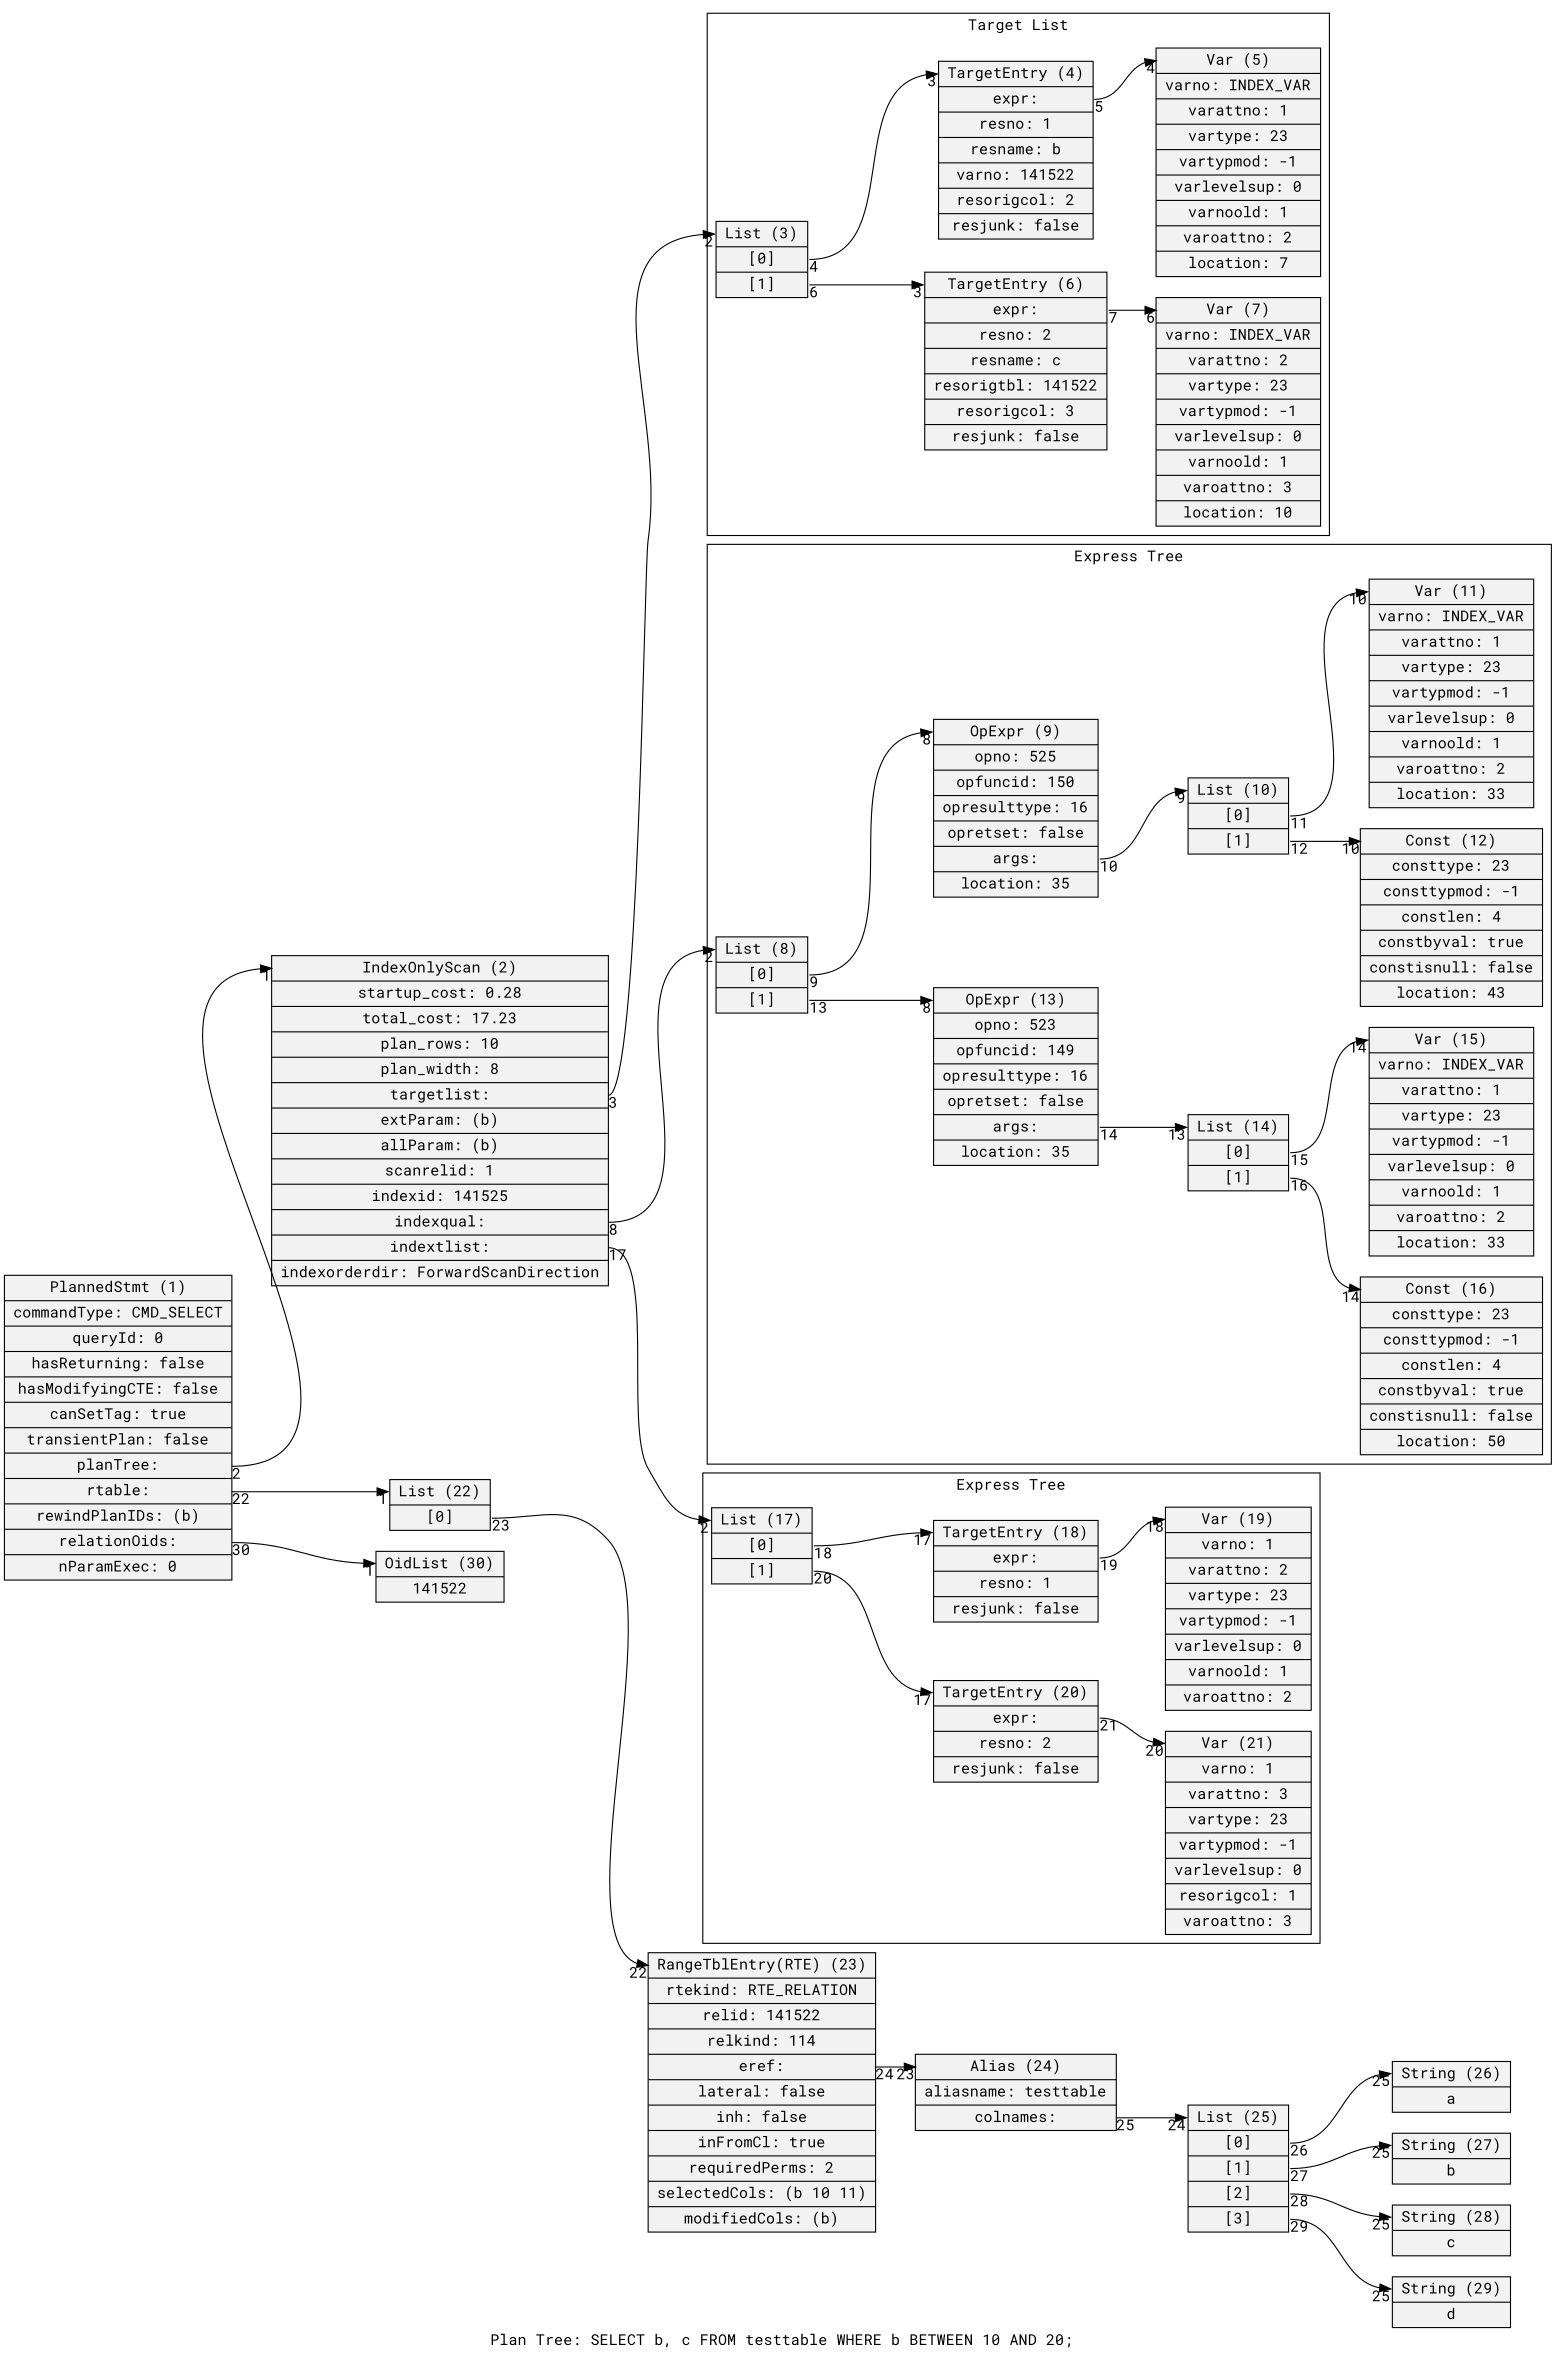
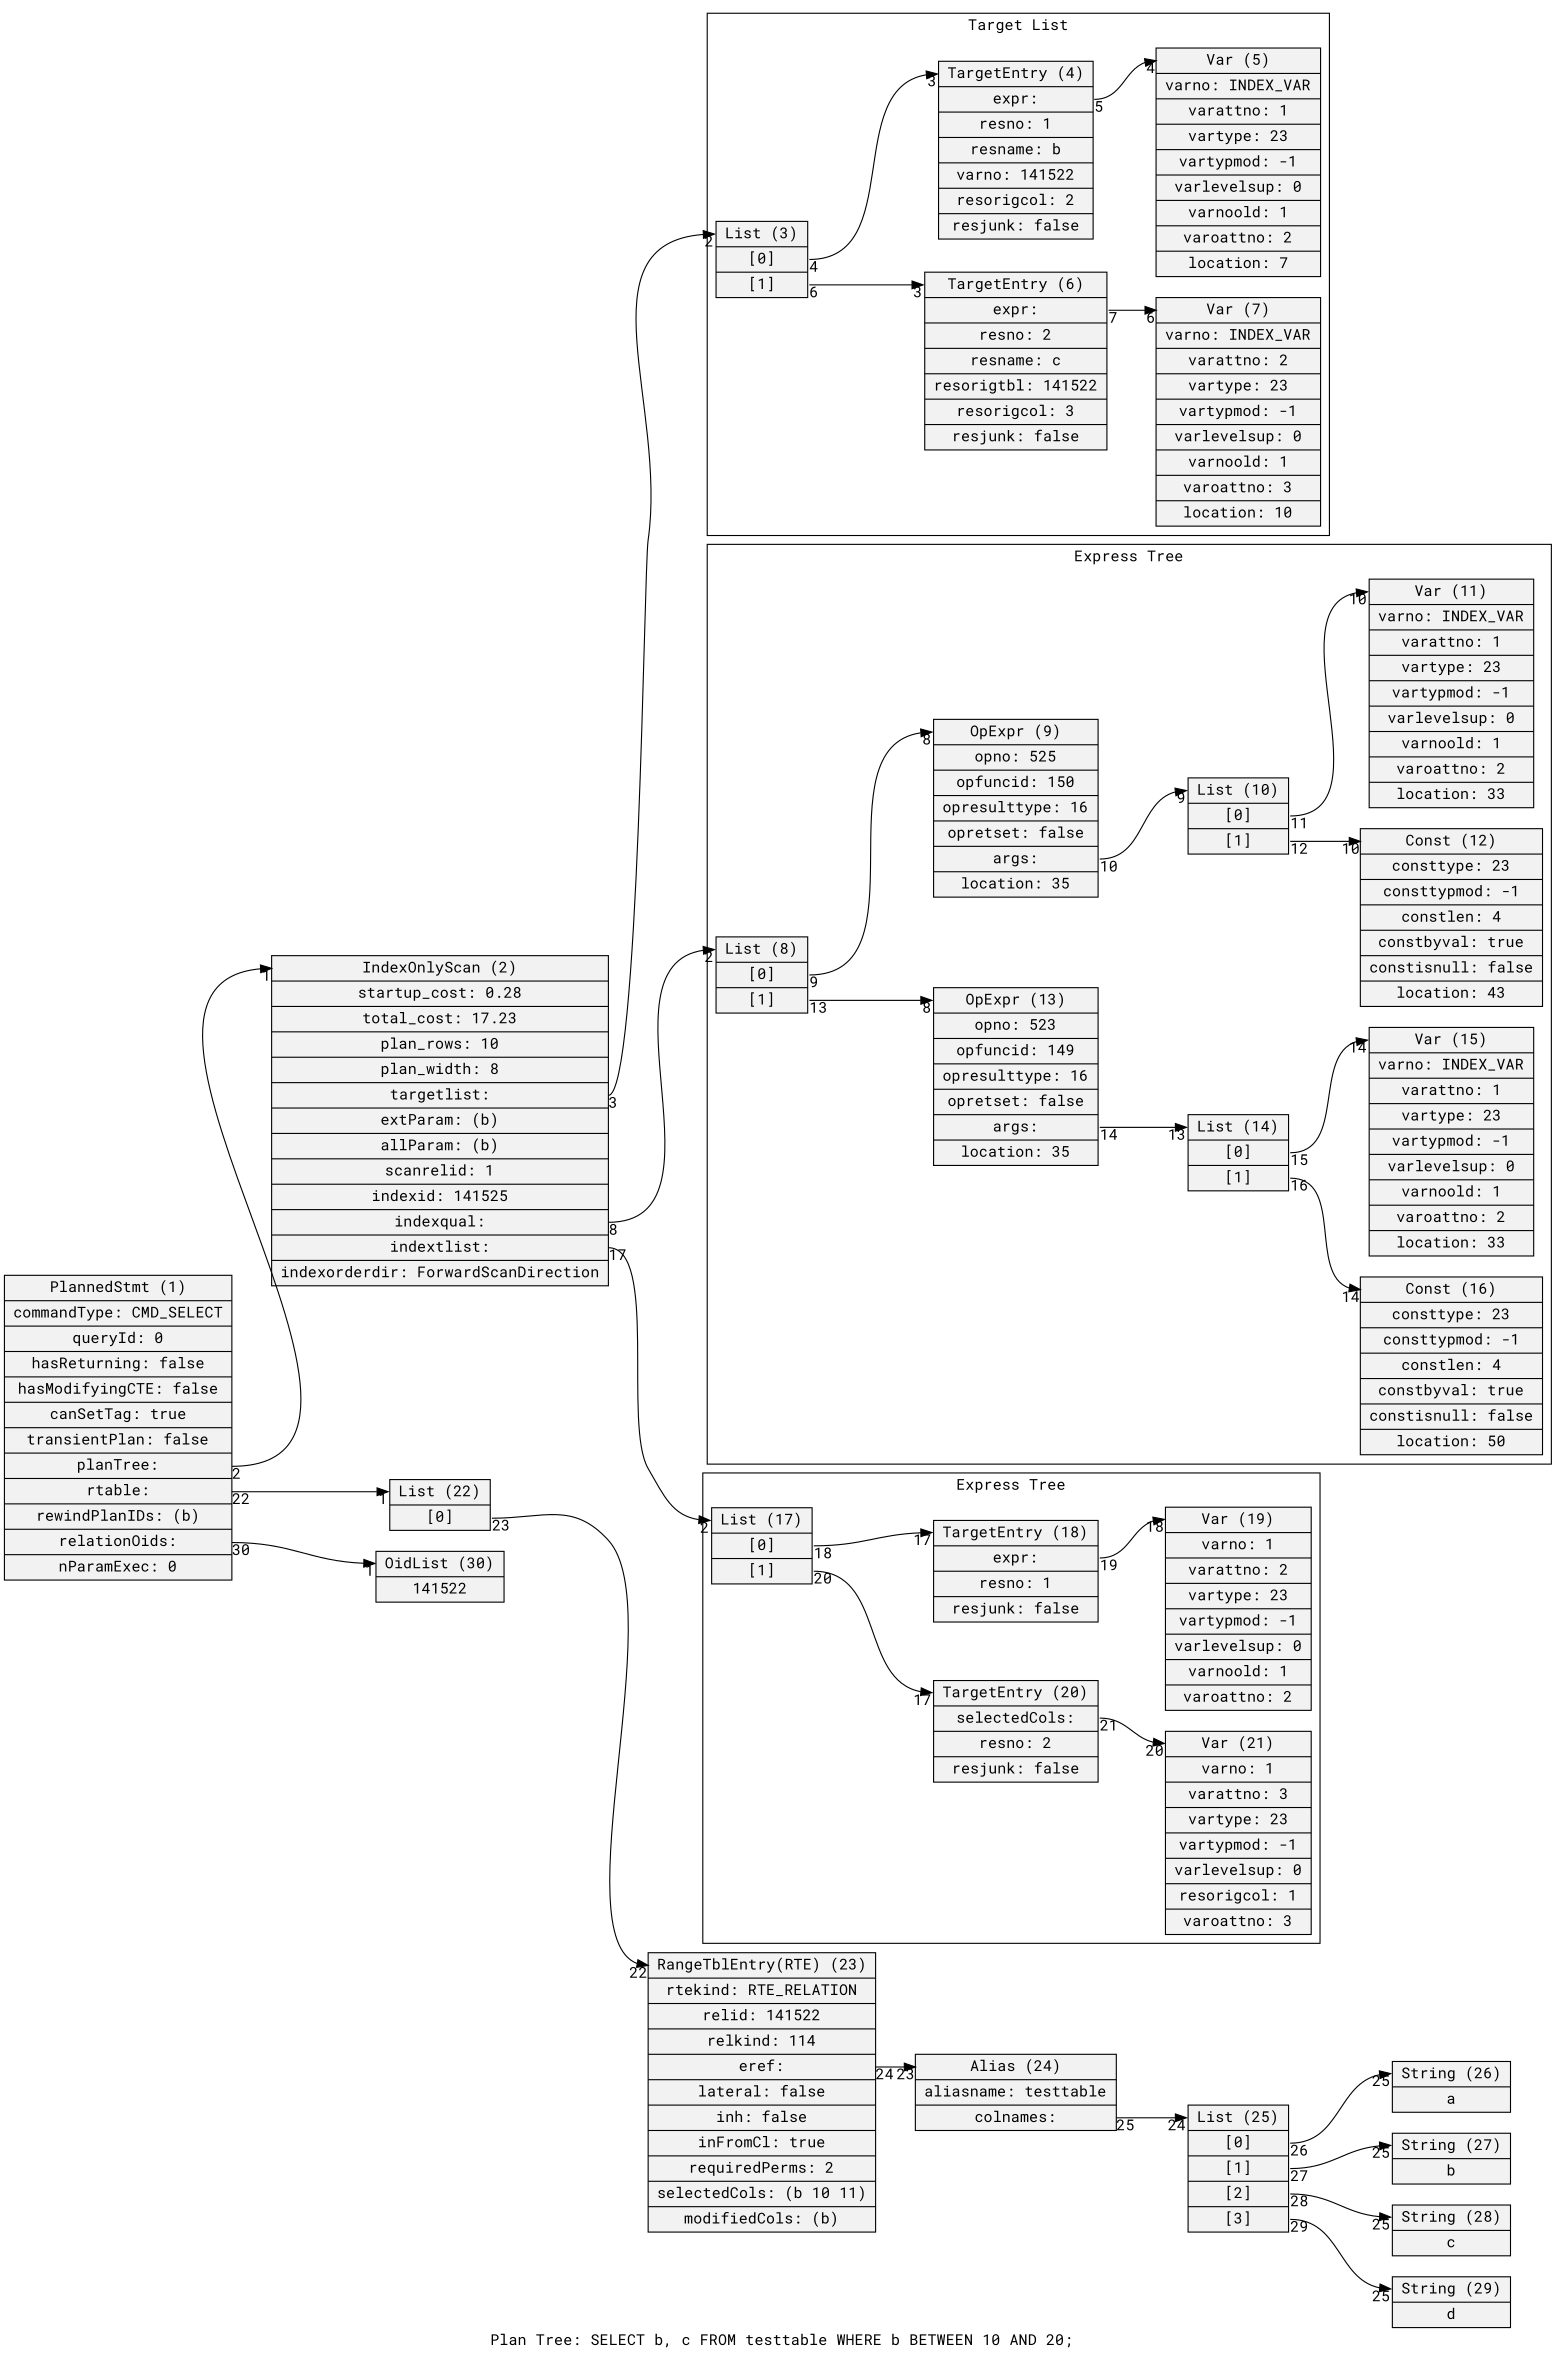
node "TargetEntry (20)": text "expr:" -> "selectedCols:"
